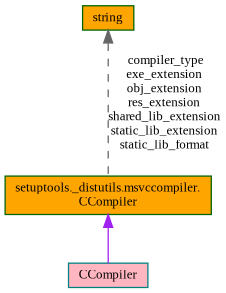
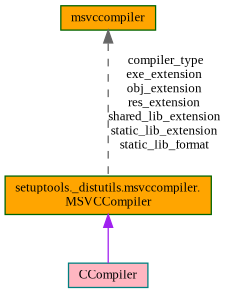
node "string": label "string" -> "msvccompiler"
node "setuptools._distutils.msvccompiler. CCompiler": label "setuptools._distutils.msvccompiler. CCompiler" -> "setuptools._distutils.msvccompiler. MSVCCompiler"
